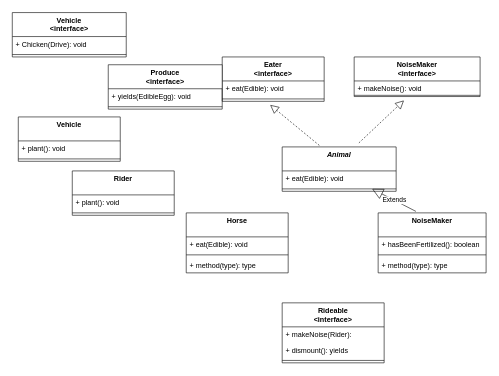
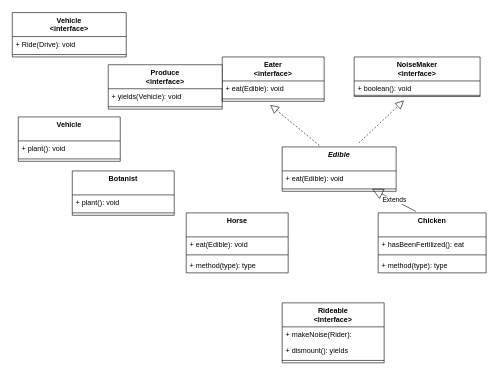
node "+ Chicken(Drive): void": label "+ Chicken(Drive): void" -> "+ Ride(Drive): void"
node "+ makeNoise(): void": label "+ makeNoise(): void" -> "+ boolean(): void"
node "+ yields(EdibleEgg): void": label "+ yields(EdibleEgg): void" -> "+ yields(Vehicle): void"
node "Animal": label "Animal" -> "Edible"
node "Rider": label "Rider" -> "Botanist"
node "NoiseMaker": label "NoiseMaker" -> "Chicken"
node "+ hasBeenFertilized(): boolean": label "+ hasBeenFertilized(): boolean" -> "+ hasBeenFertilized(): eat"
